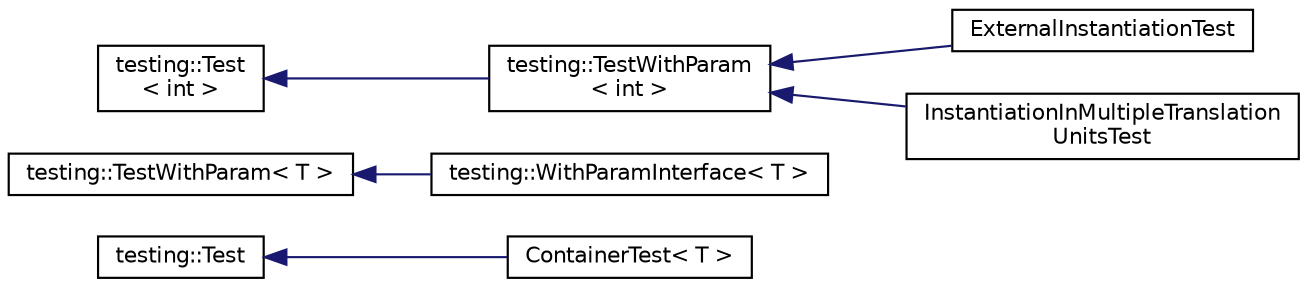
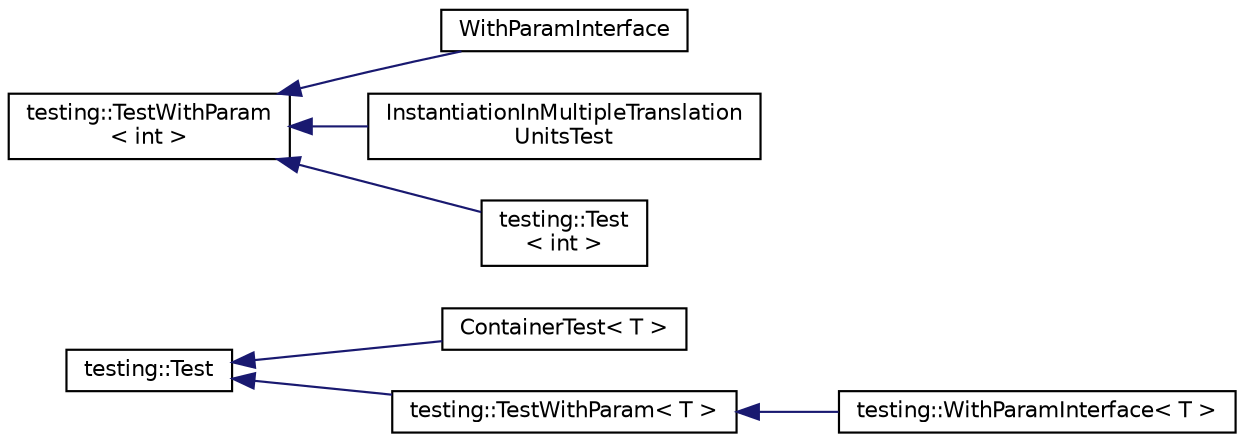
node "ExternalInstantiationTest": label "ExternalInstantiationTest" -> "WithParamInterface"
edge "testing::TestWithParam < int >" -> "testing::Test < int >": reversed
edge "testing::TestWithParam< T >" -> "testing::Test": added
